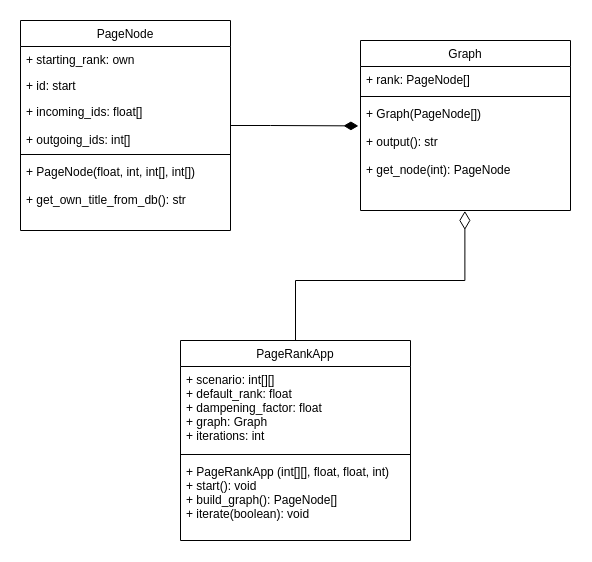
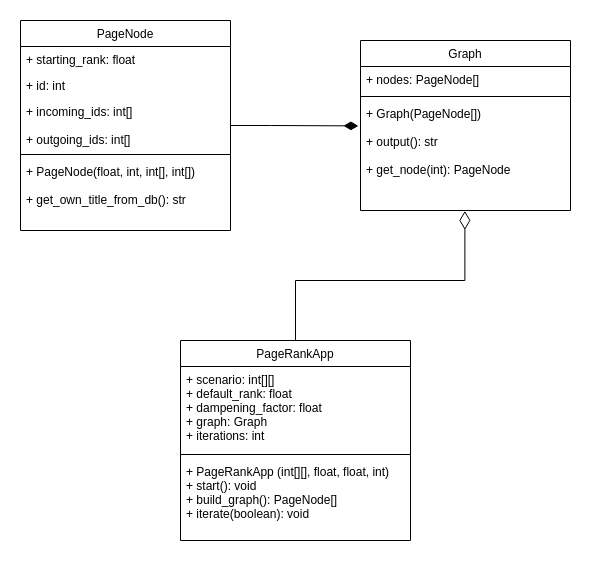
node "+ starting_rank: own": label "+ starting_rank: own" -> "+ starting_rank: float"
node "+ rank: PageNode[]": label "+ rank: PageNode[]" -> "+ nodes: PageNode[]"
node "+ id: start": label "+ id: start" -> "+ id: int"
node "+ incoming_ids: float[] + outgoing_ids: int[]": label "+ incoming_ids: float[] + outgoing_ids: int[]" -> "+ incoming_ids: int[] + outgoing_ids: int[]"
